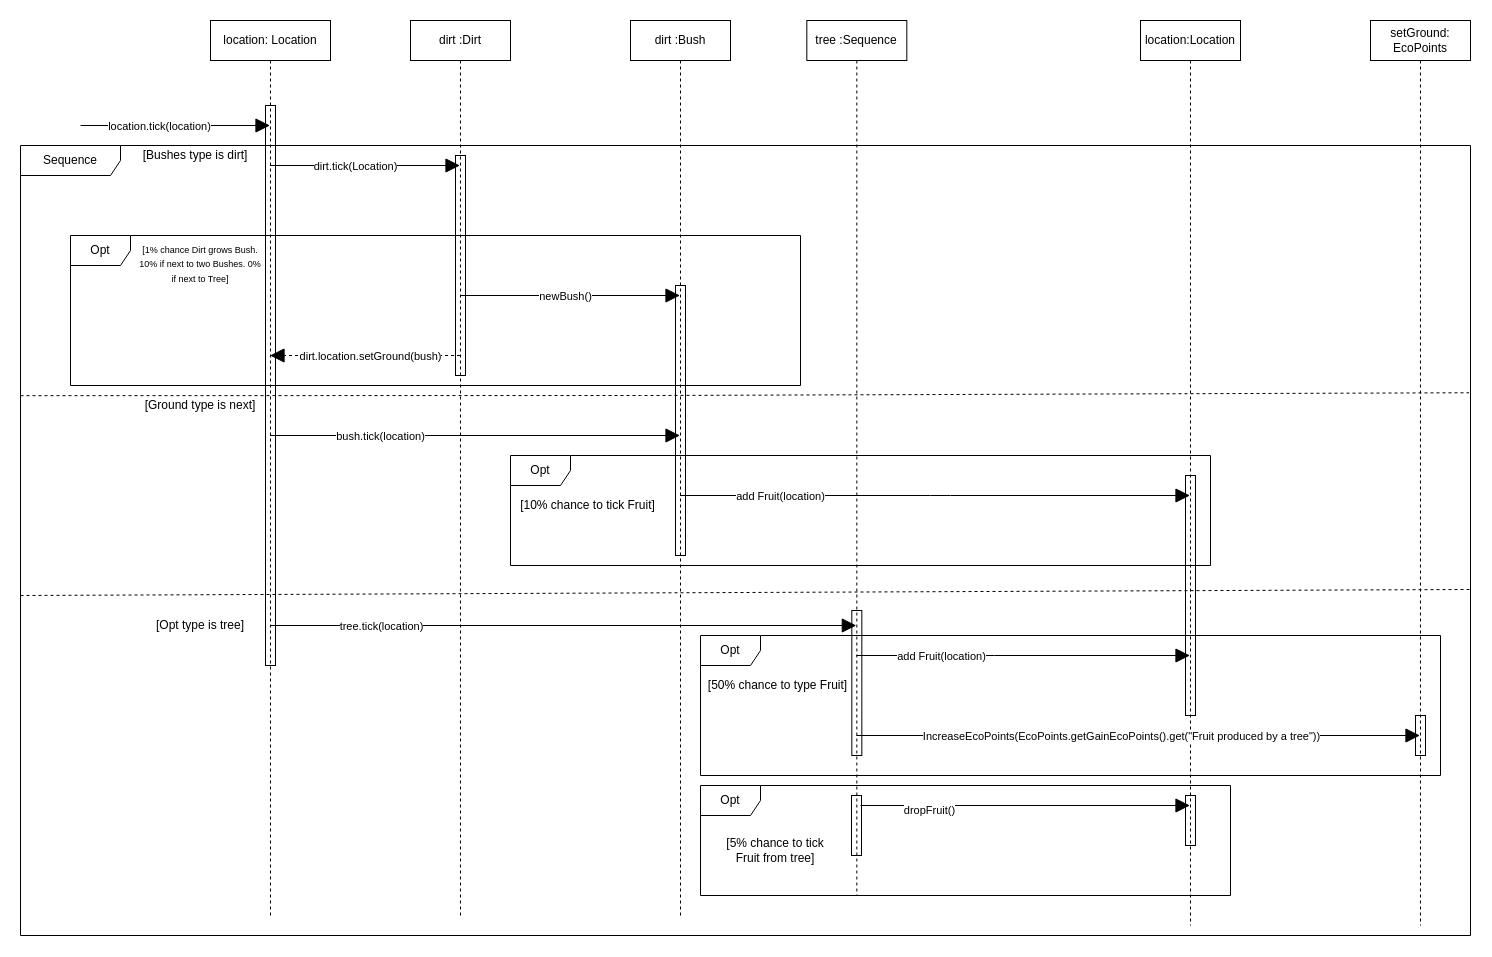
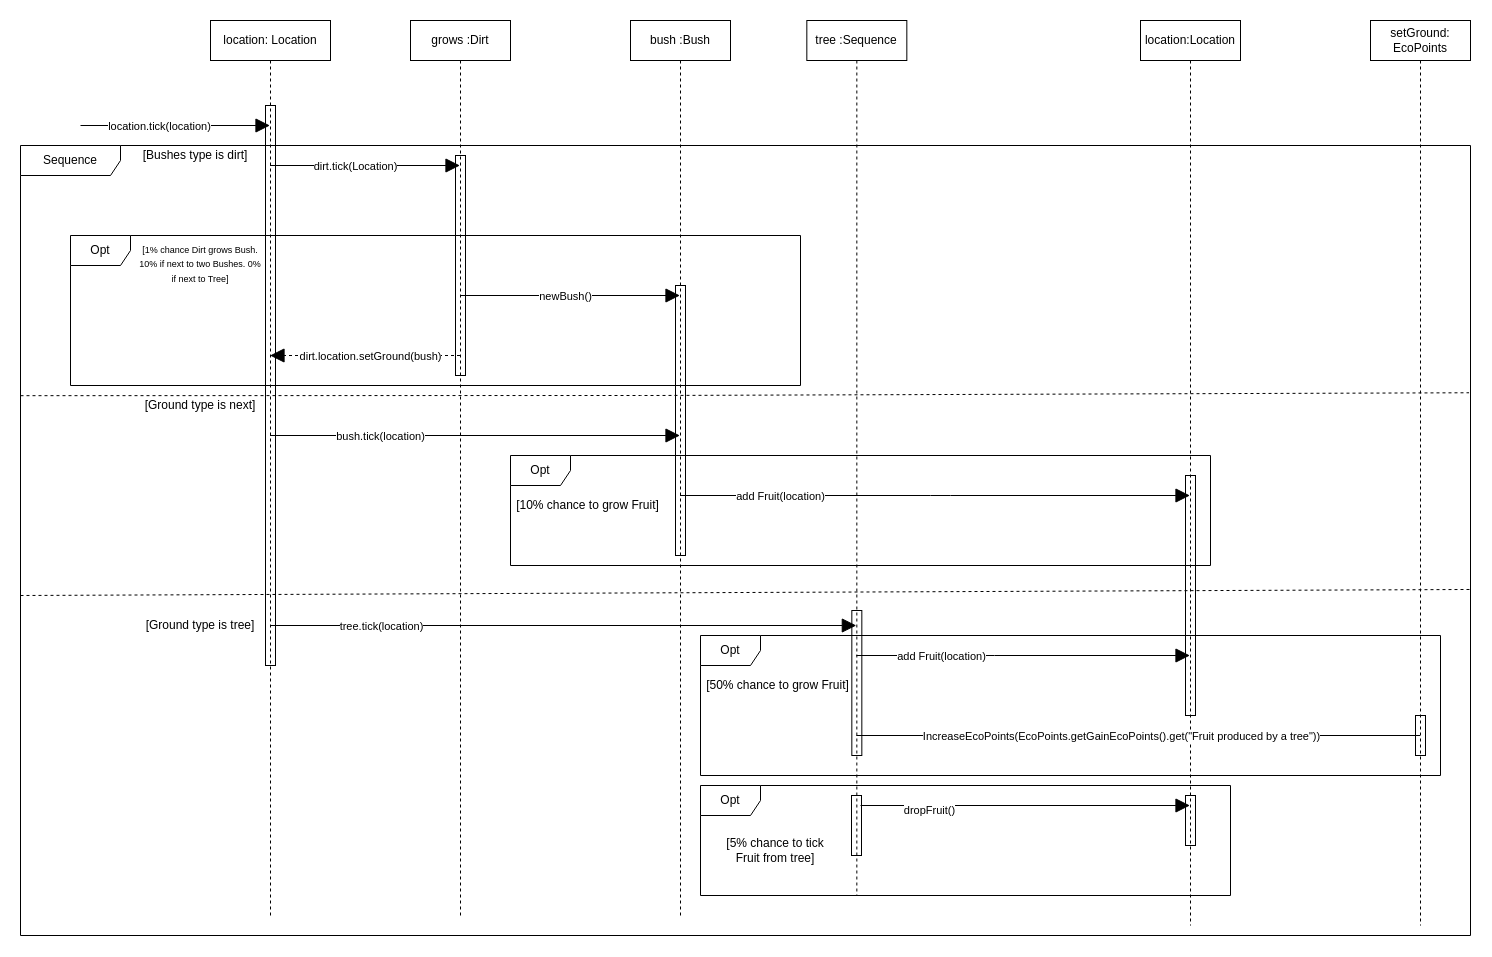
node "dirt :Dirt": label "dirt :Dirt" -> "grows :Dirt"
node "dirt :Bush": label "dirt :Bush" -> "bush :Bush"
node "[10% chance to tick Fruit]": label "[10% chance to tick Fruit]" -> "[10% chance to grow Fruit]"
node "[Opt type is tree]": label "[Opt type is tree]" -> "[Ground type is tree]"
node "[50% chance to type Fruit]": label "[50% chance to type Fruit]" -> "[50% chance to grow Fruit]"
edge "tree :Sequence" -> "setGround: EcoPoints": arrowhead block -> none
